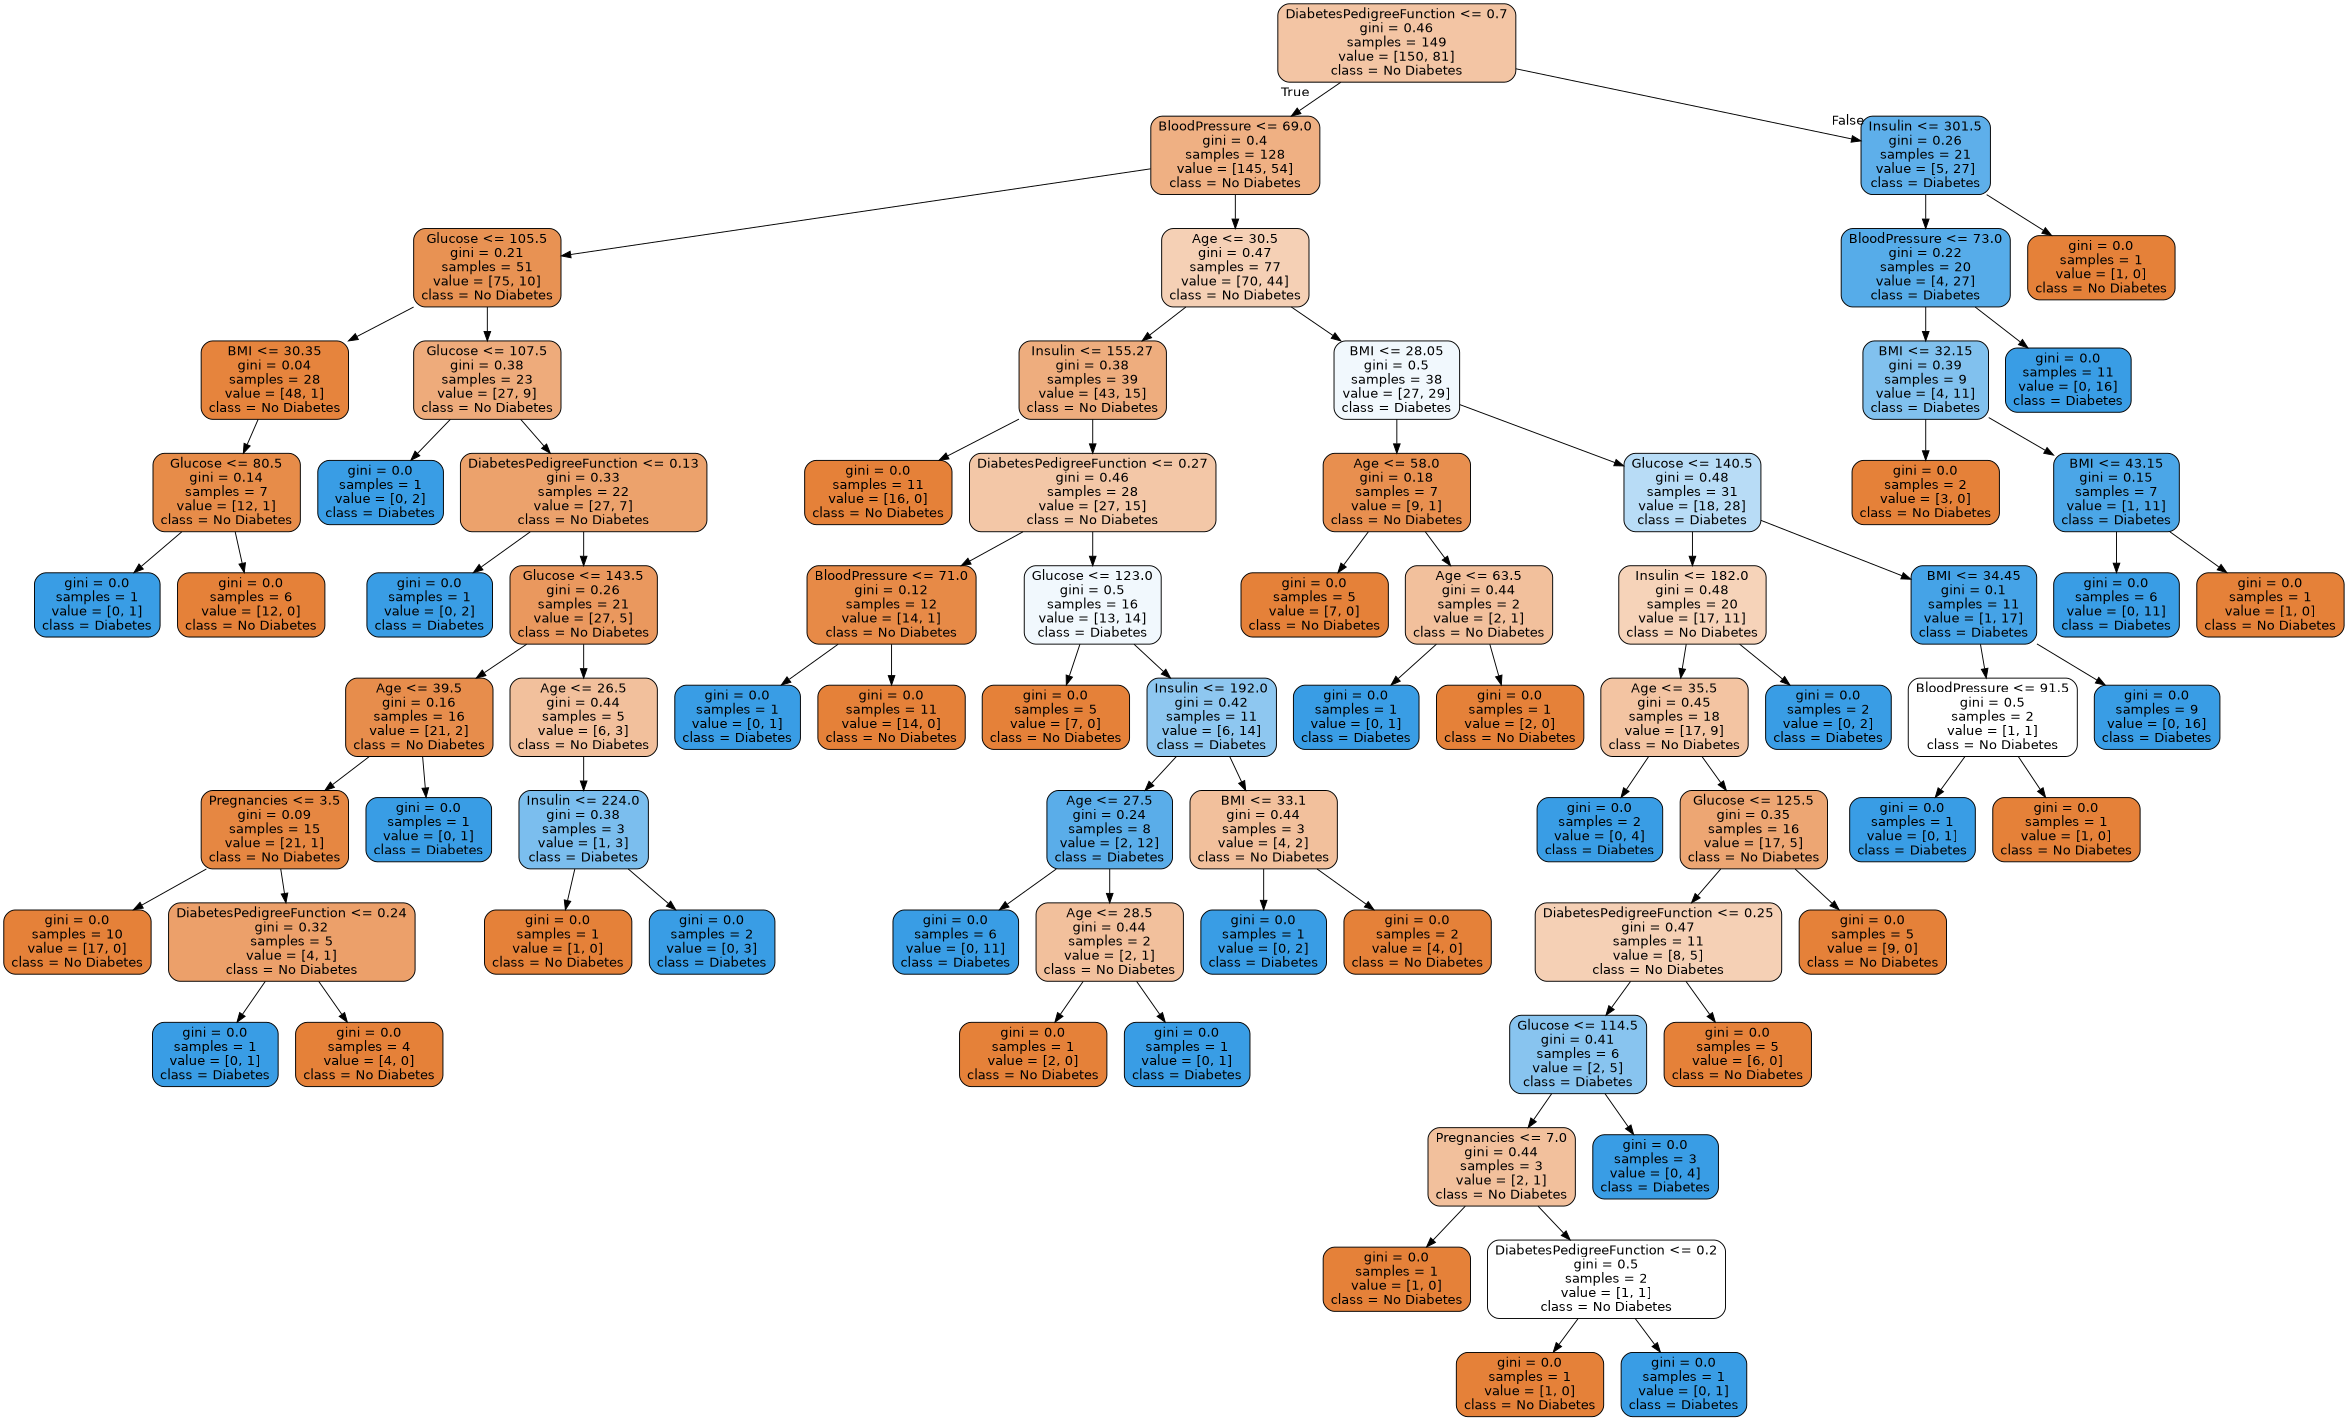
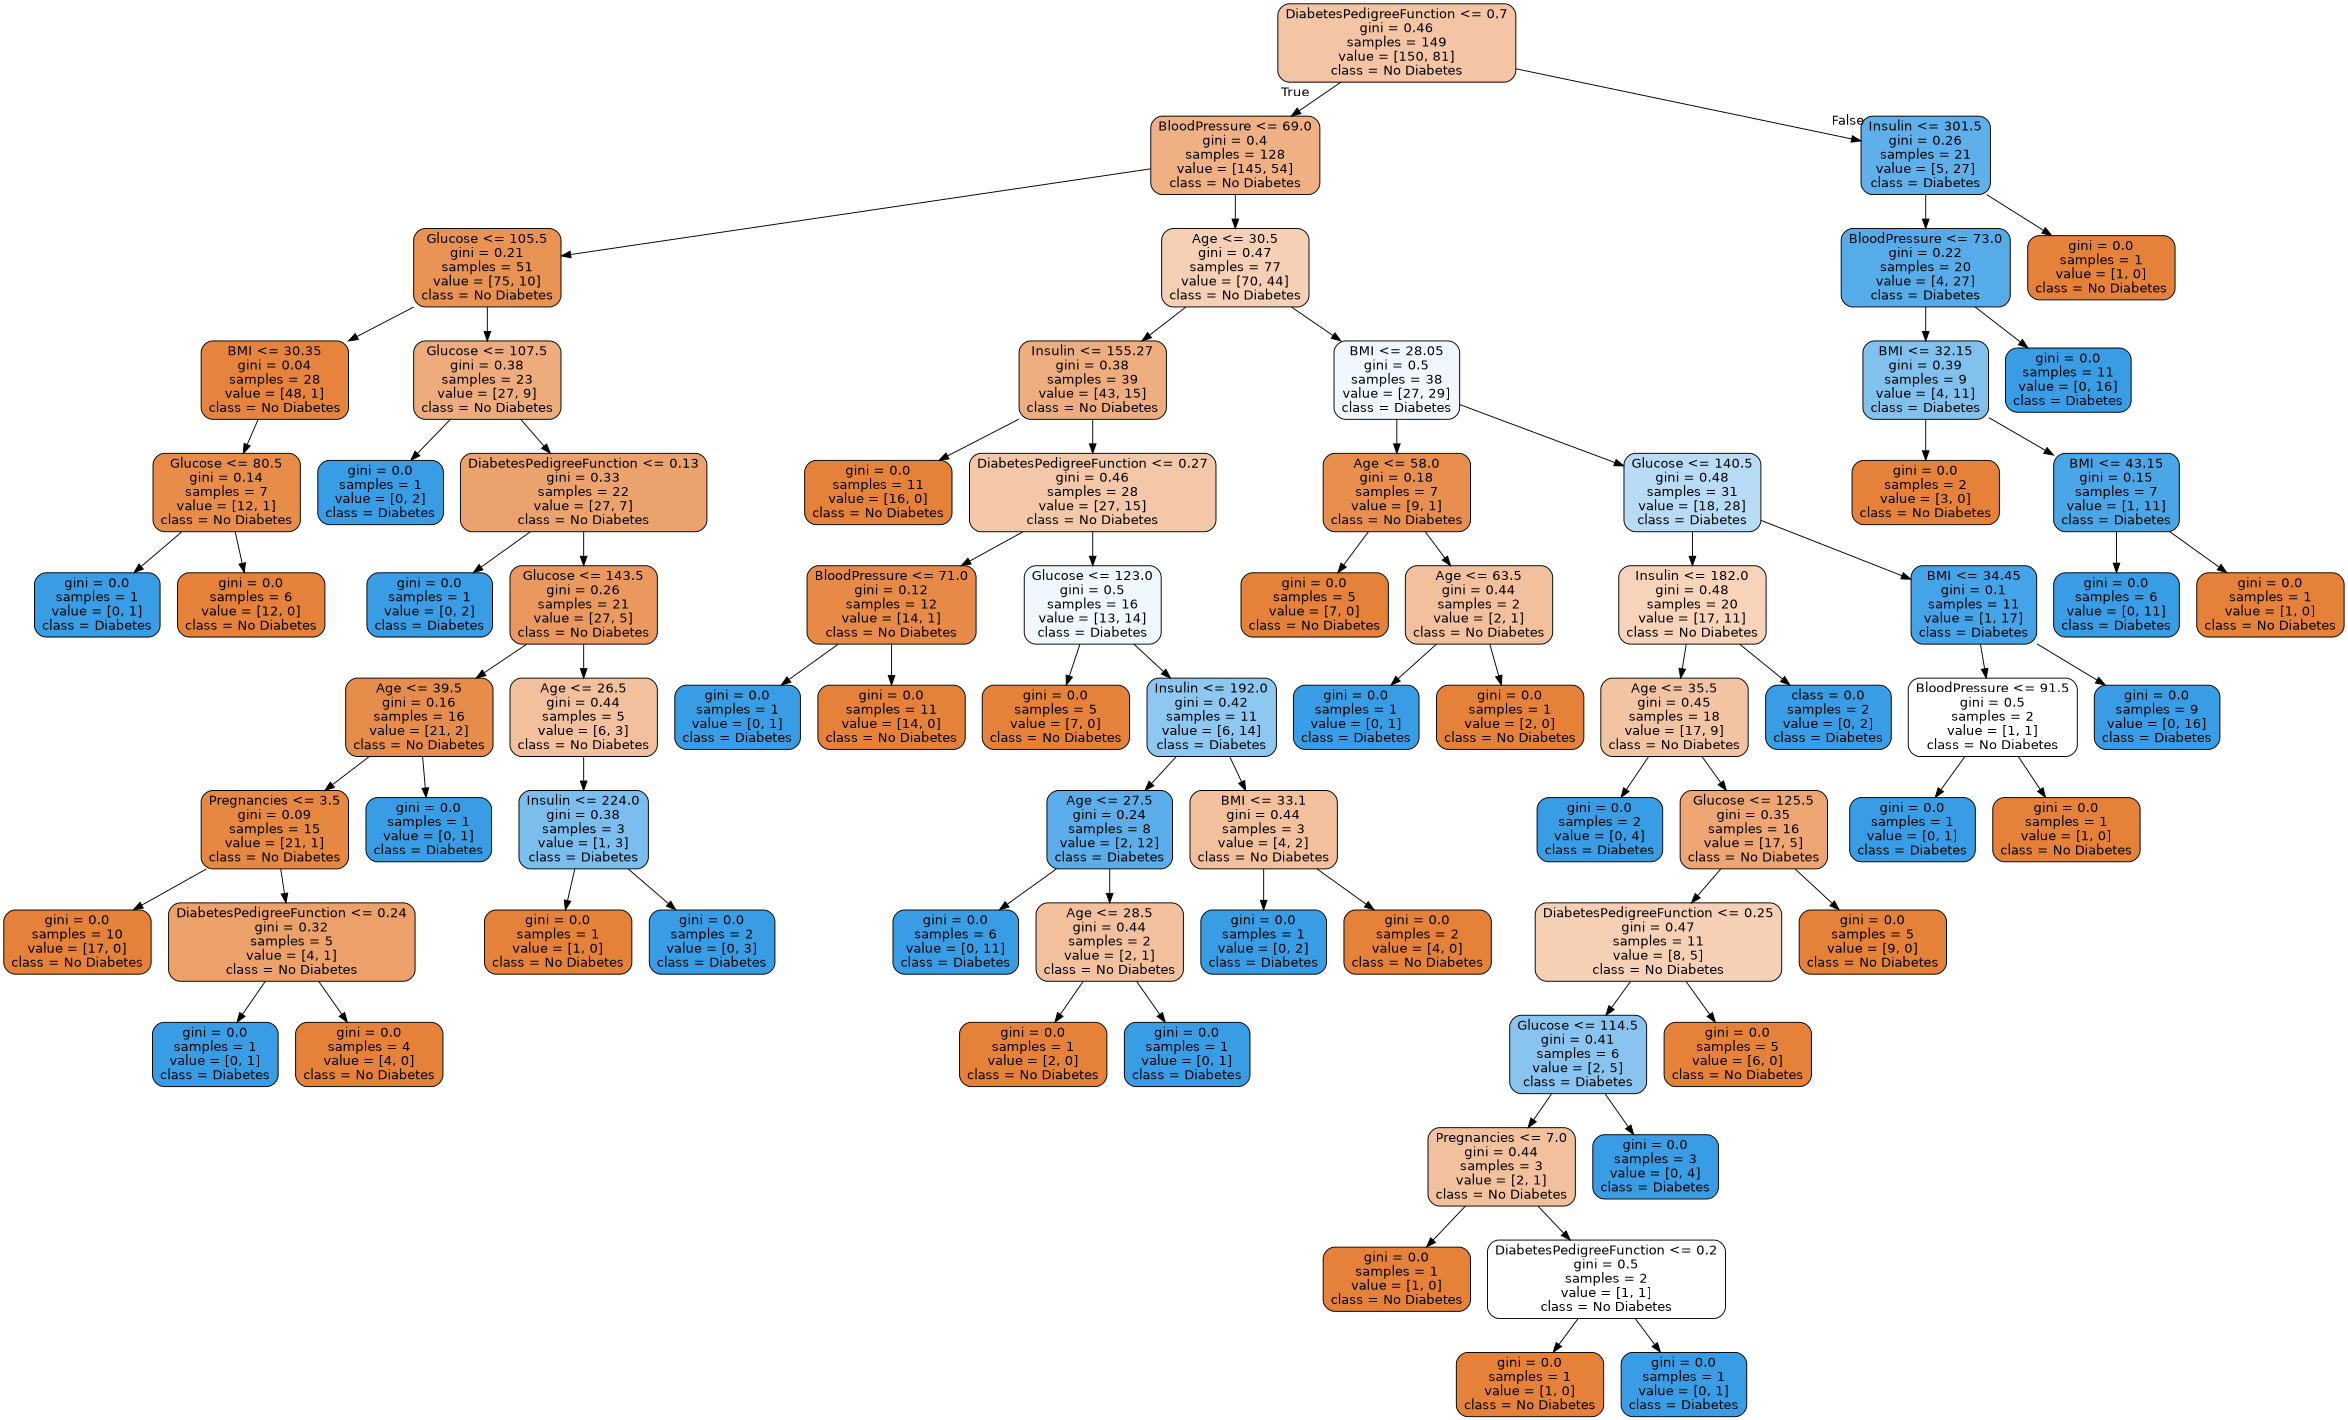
node "gini = 0.0 samples = 2 value = [0, 2] class = Diabetes": label "gini = 0.0 samples = 2 value = [0, 2] class = Diabetes" -> "class = 0.0 samples = 2 value = [0, 2] class = Diabetes"
